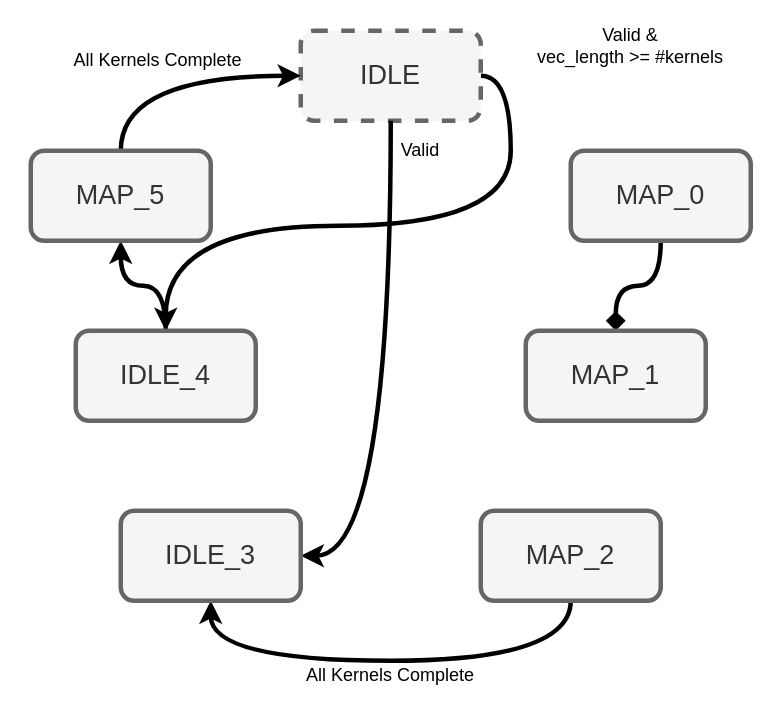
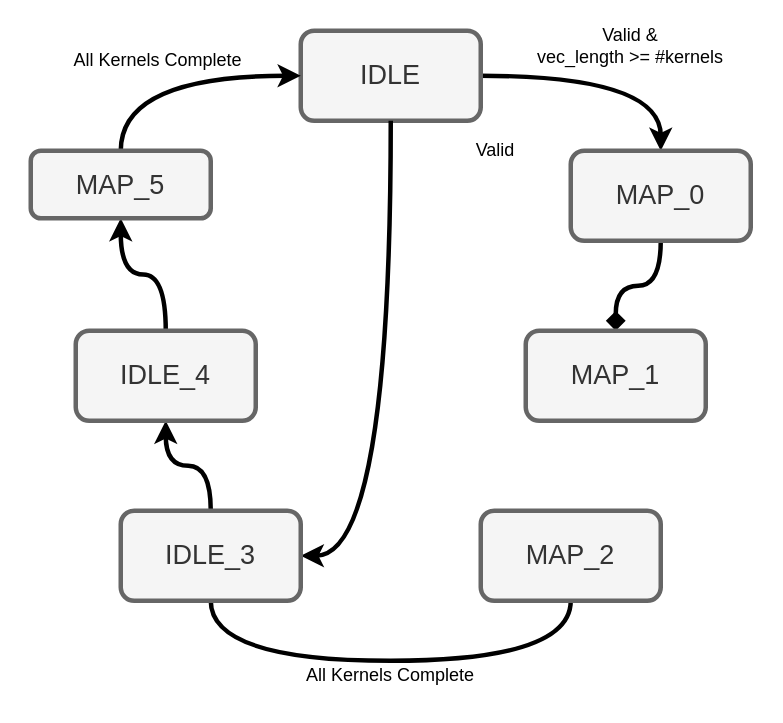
node "IDLE": style dashed -> solid
node "Valid": moved (421, 151) -> (496, 151)
node "MAP_5": size 180x90 -> 180x68
edge "IDLE" -> "IDLE_4": now "IDLE" -> "MAP_0"
edge "IDLE_3" -> "IDLE_4": added
edge "MAP_2" -> "IDLE_3": arrowhead classic -> none
